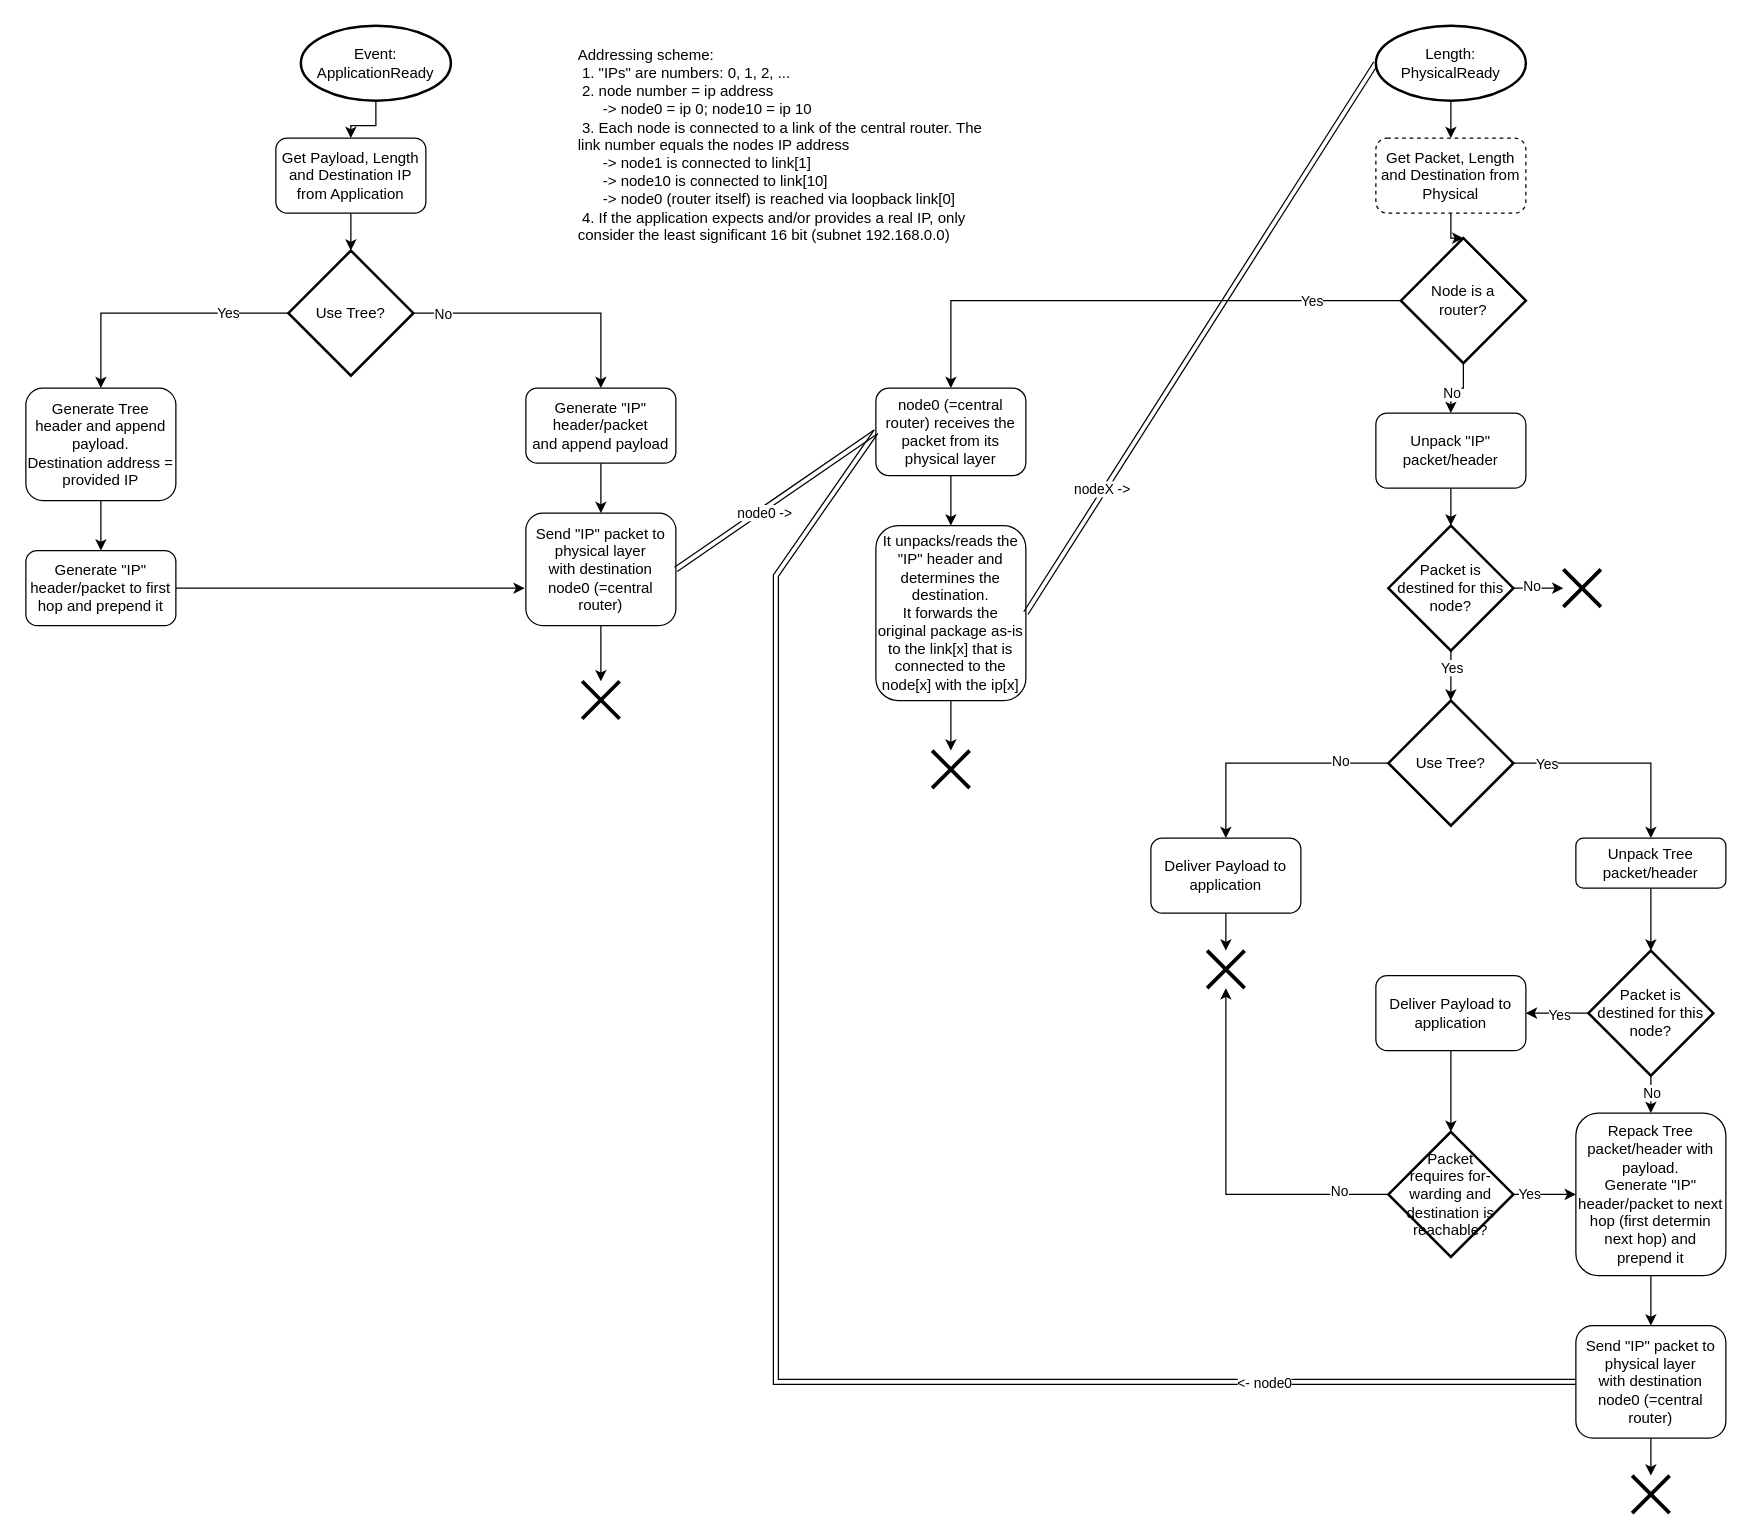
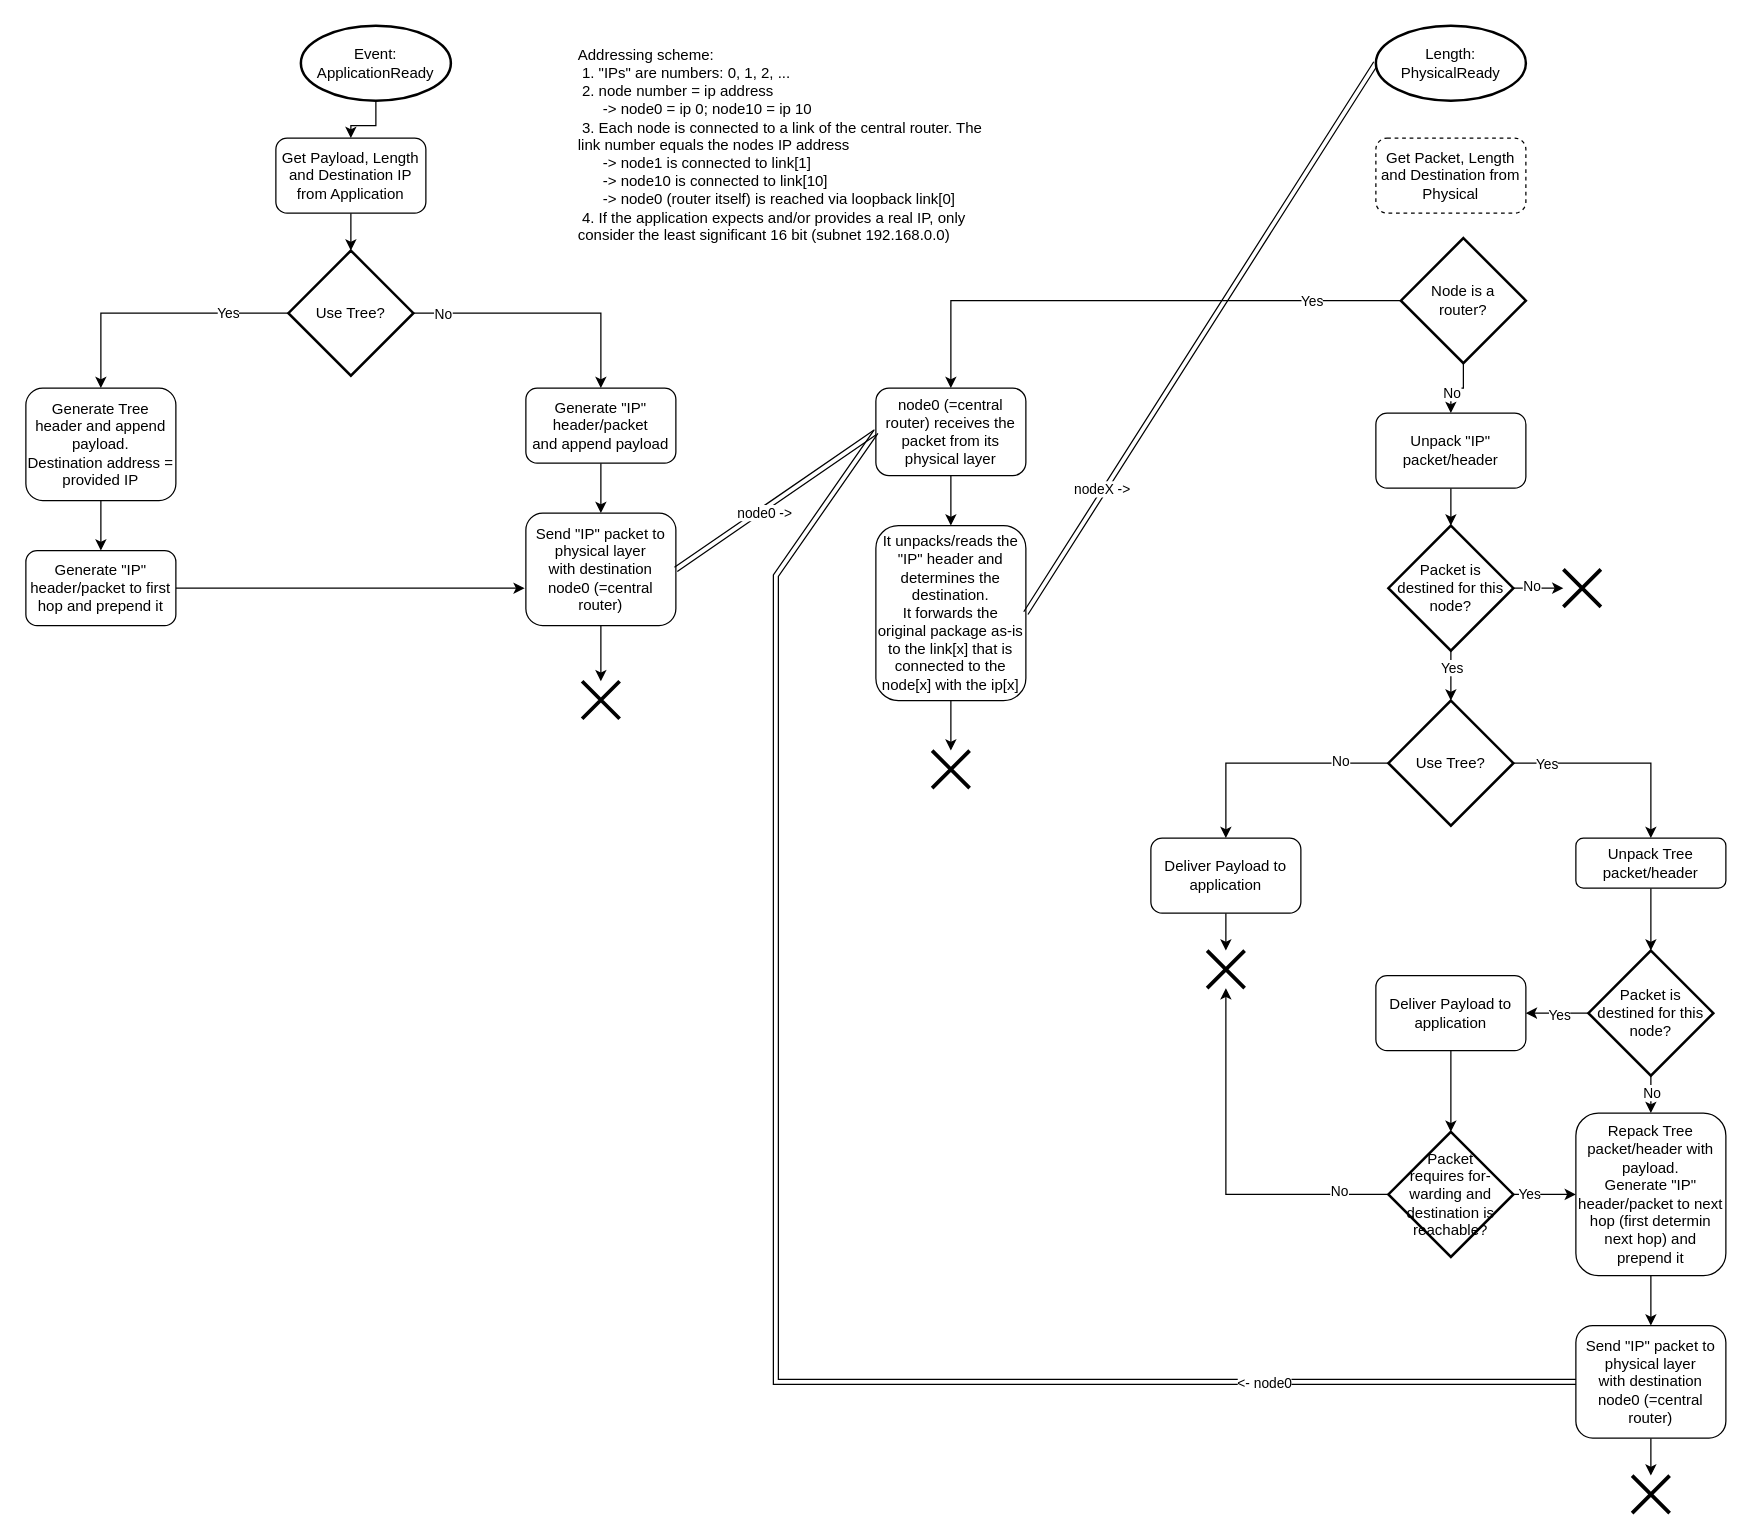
edge "Length: PhysicalReady" -> "Get Packet, Length and Destination from Physical": removed
edge "Get Packet, Length and Destination from Physical" -> "Node is a router?": removed
